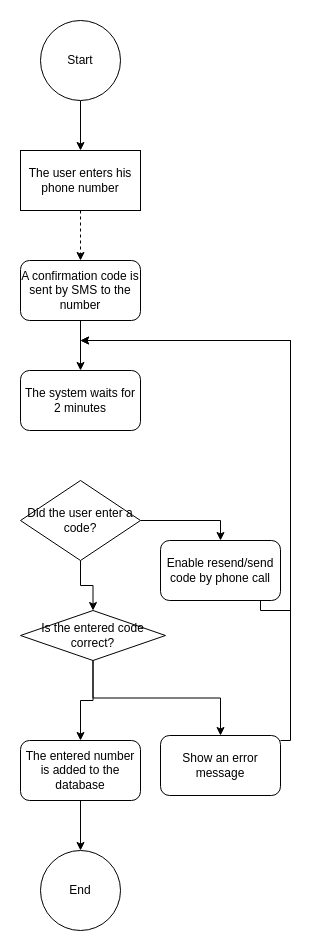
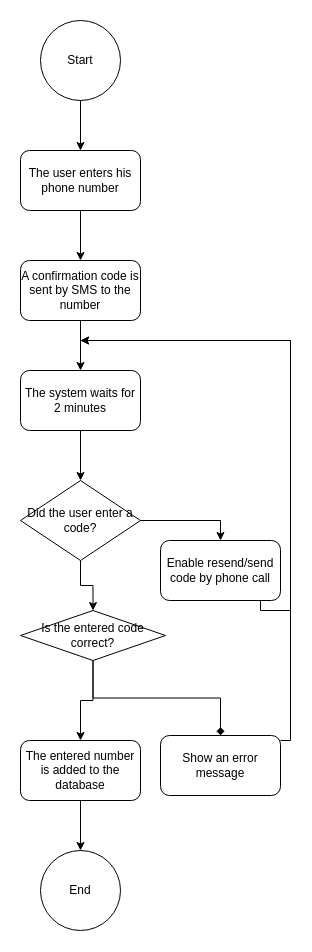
node "The user enters his phone number": shape rectangle -> rounded rectangle
edge "The user enters his phone number" -> "A confirmation code is sent by SMS to the number": style dashed -> solid
edge "The system waits for 2 minutes" -> "Did the user enter a code?": added
edge "Is the entered code correct?" -> "Show an error message": arrowhead classic -> diamond
